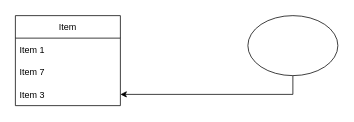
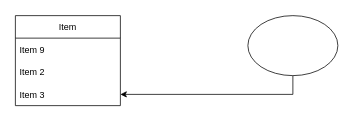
node "Item 1": label "Item 1" -> "Item 9"
node "Item 7": label "Item 7" -> "Item 2"
